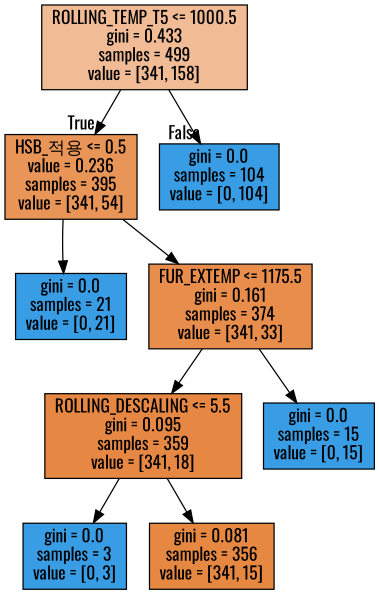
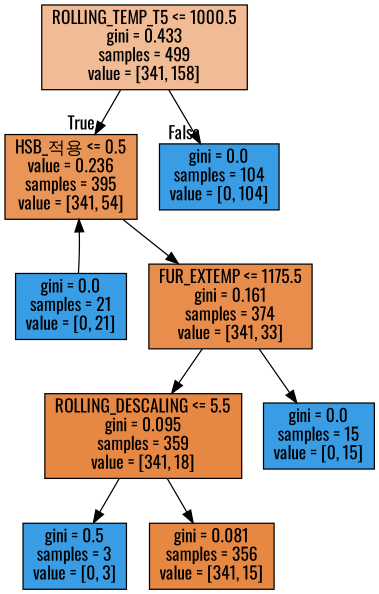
edge "HSB_적용 <= 0.5 value = 0.236 samples = 395 value = [341, 54]" -> "gini = 0.0 samples = 21 value = [0, 21]": reversed
node "gini = 0.0 samples = 3 value = [0, 3]": label "gini = 0.0 samples = 3 value = [0, 3]" -> "gini = 0.5 samples = 3 value = [0, 3]"
